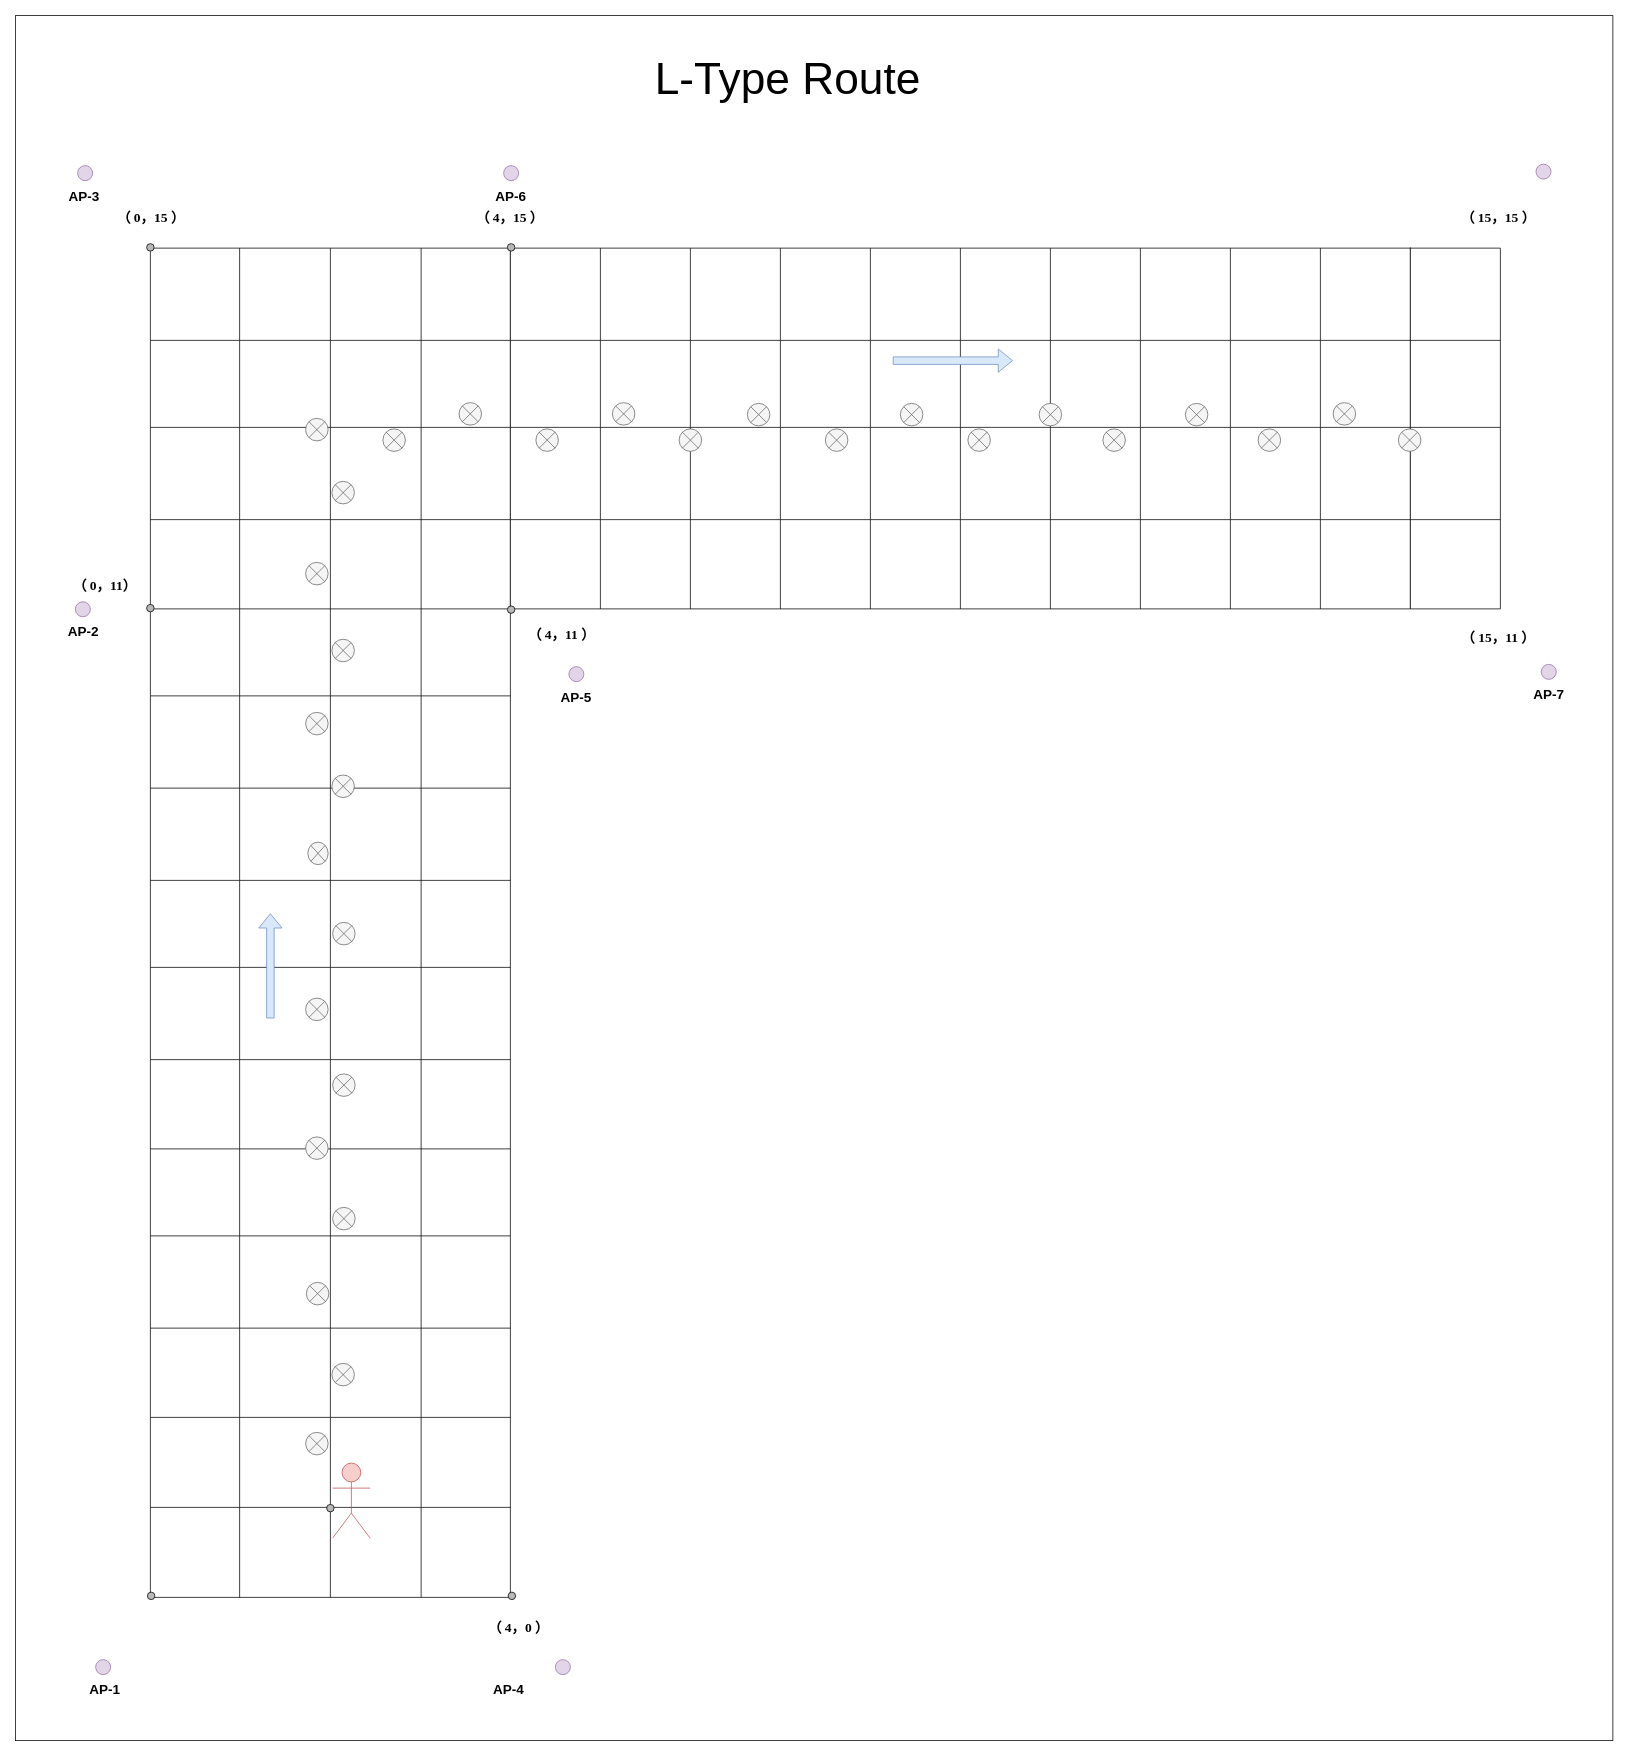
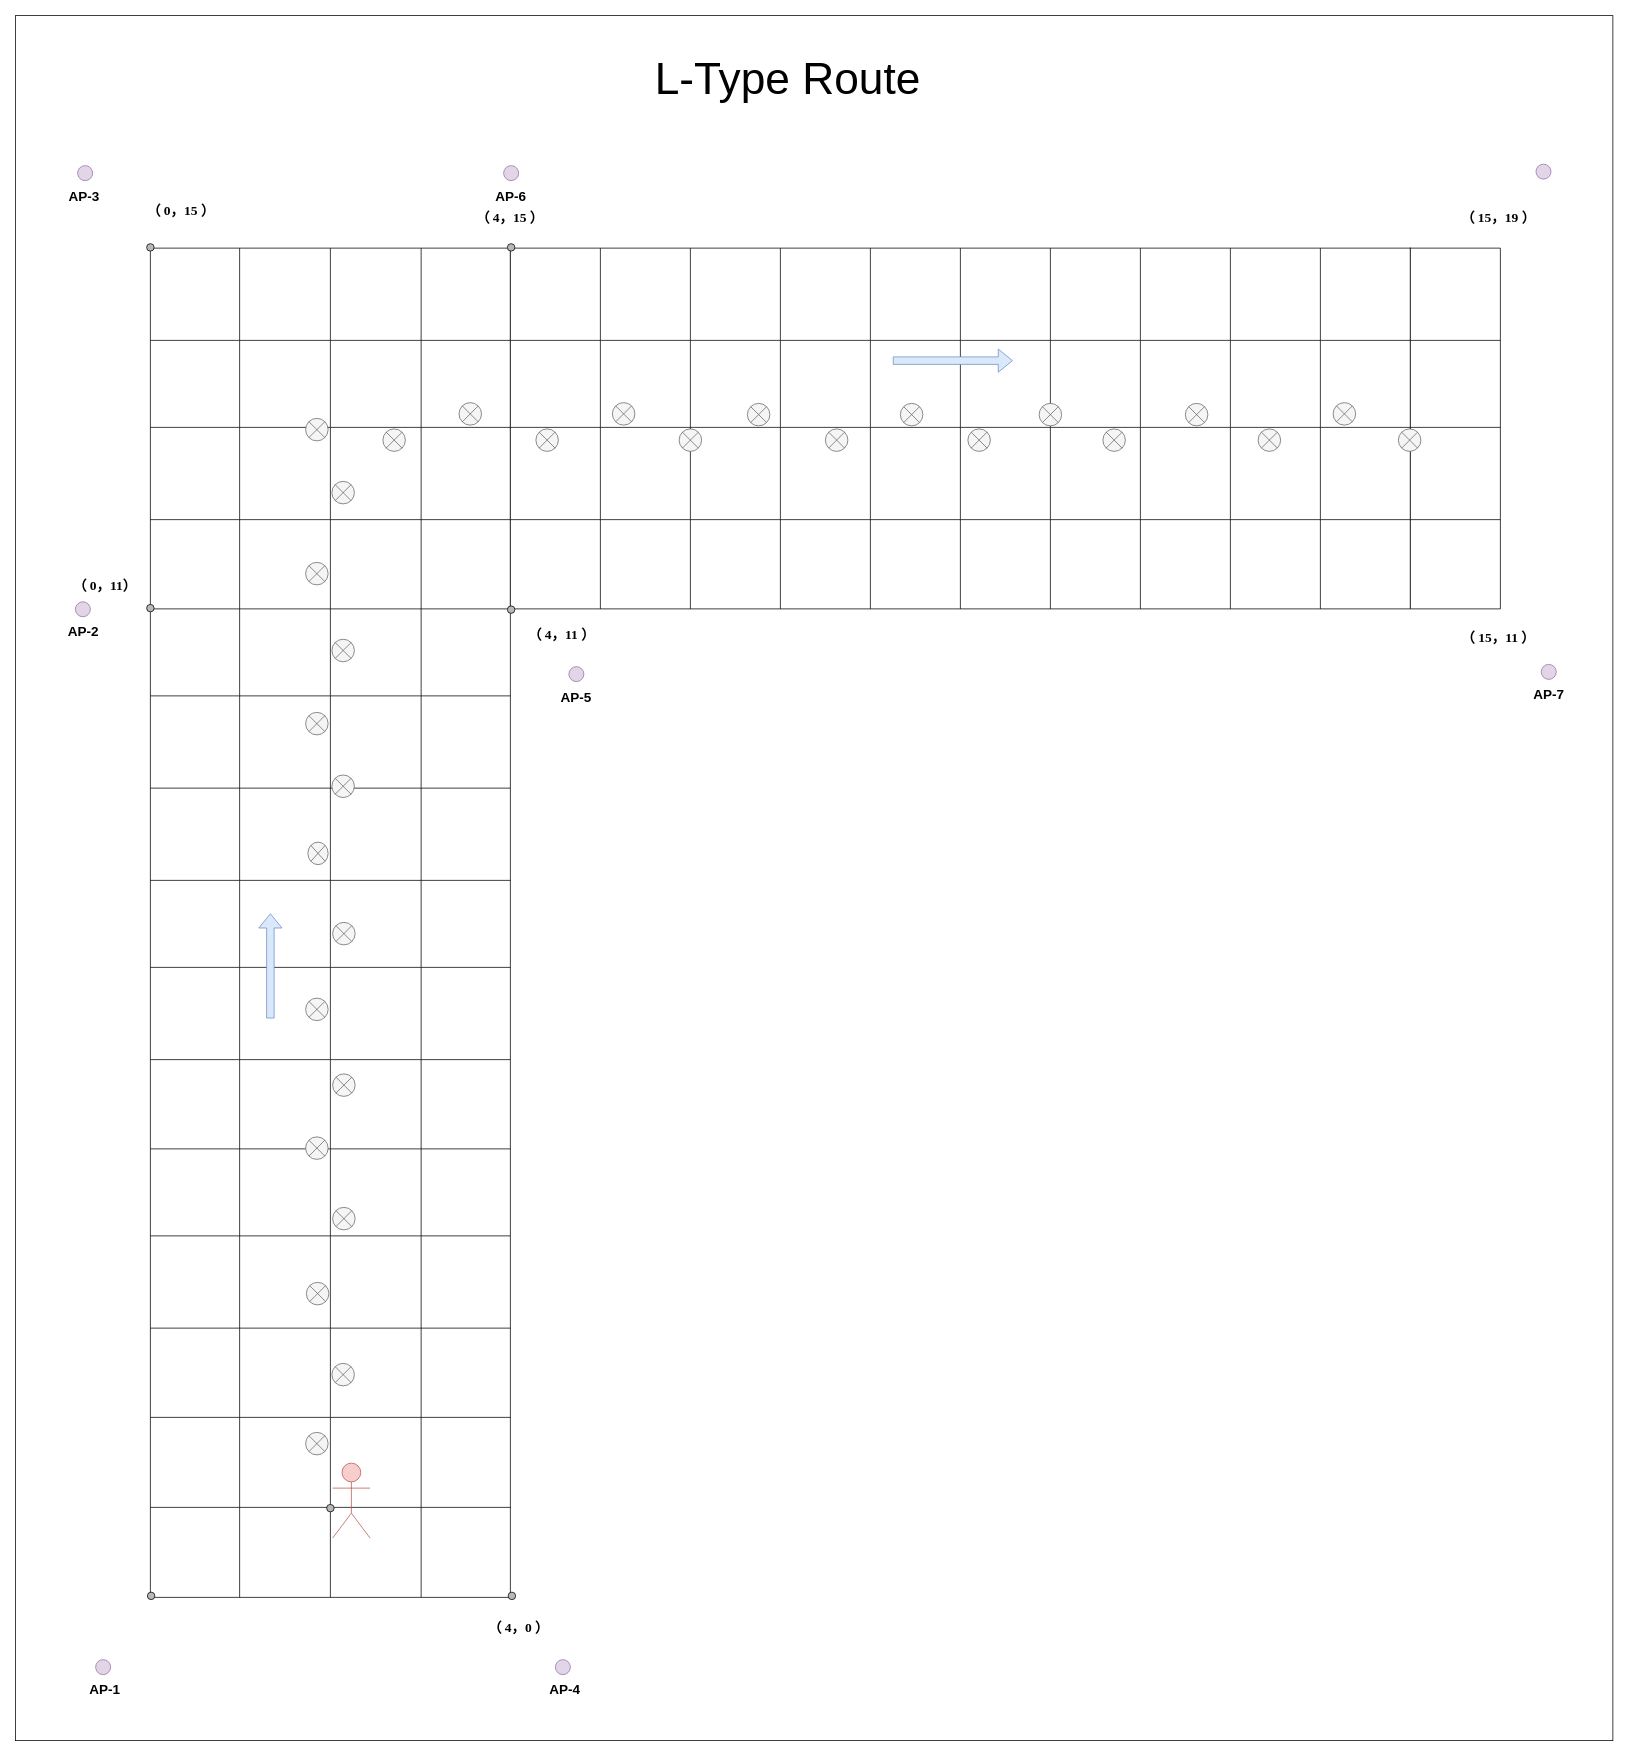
node "（ 0，15 ）": moved (151, 218) -> (181, 210)
node "（ 15，15 ）": label "（ 15，15 ）" -> "（ 15，19 ）"
node "AP-4": moved (509, 1689) -> (565, 1689)
